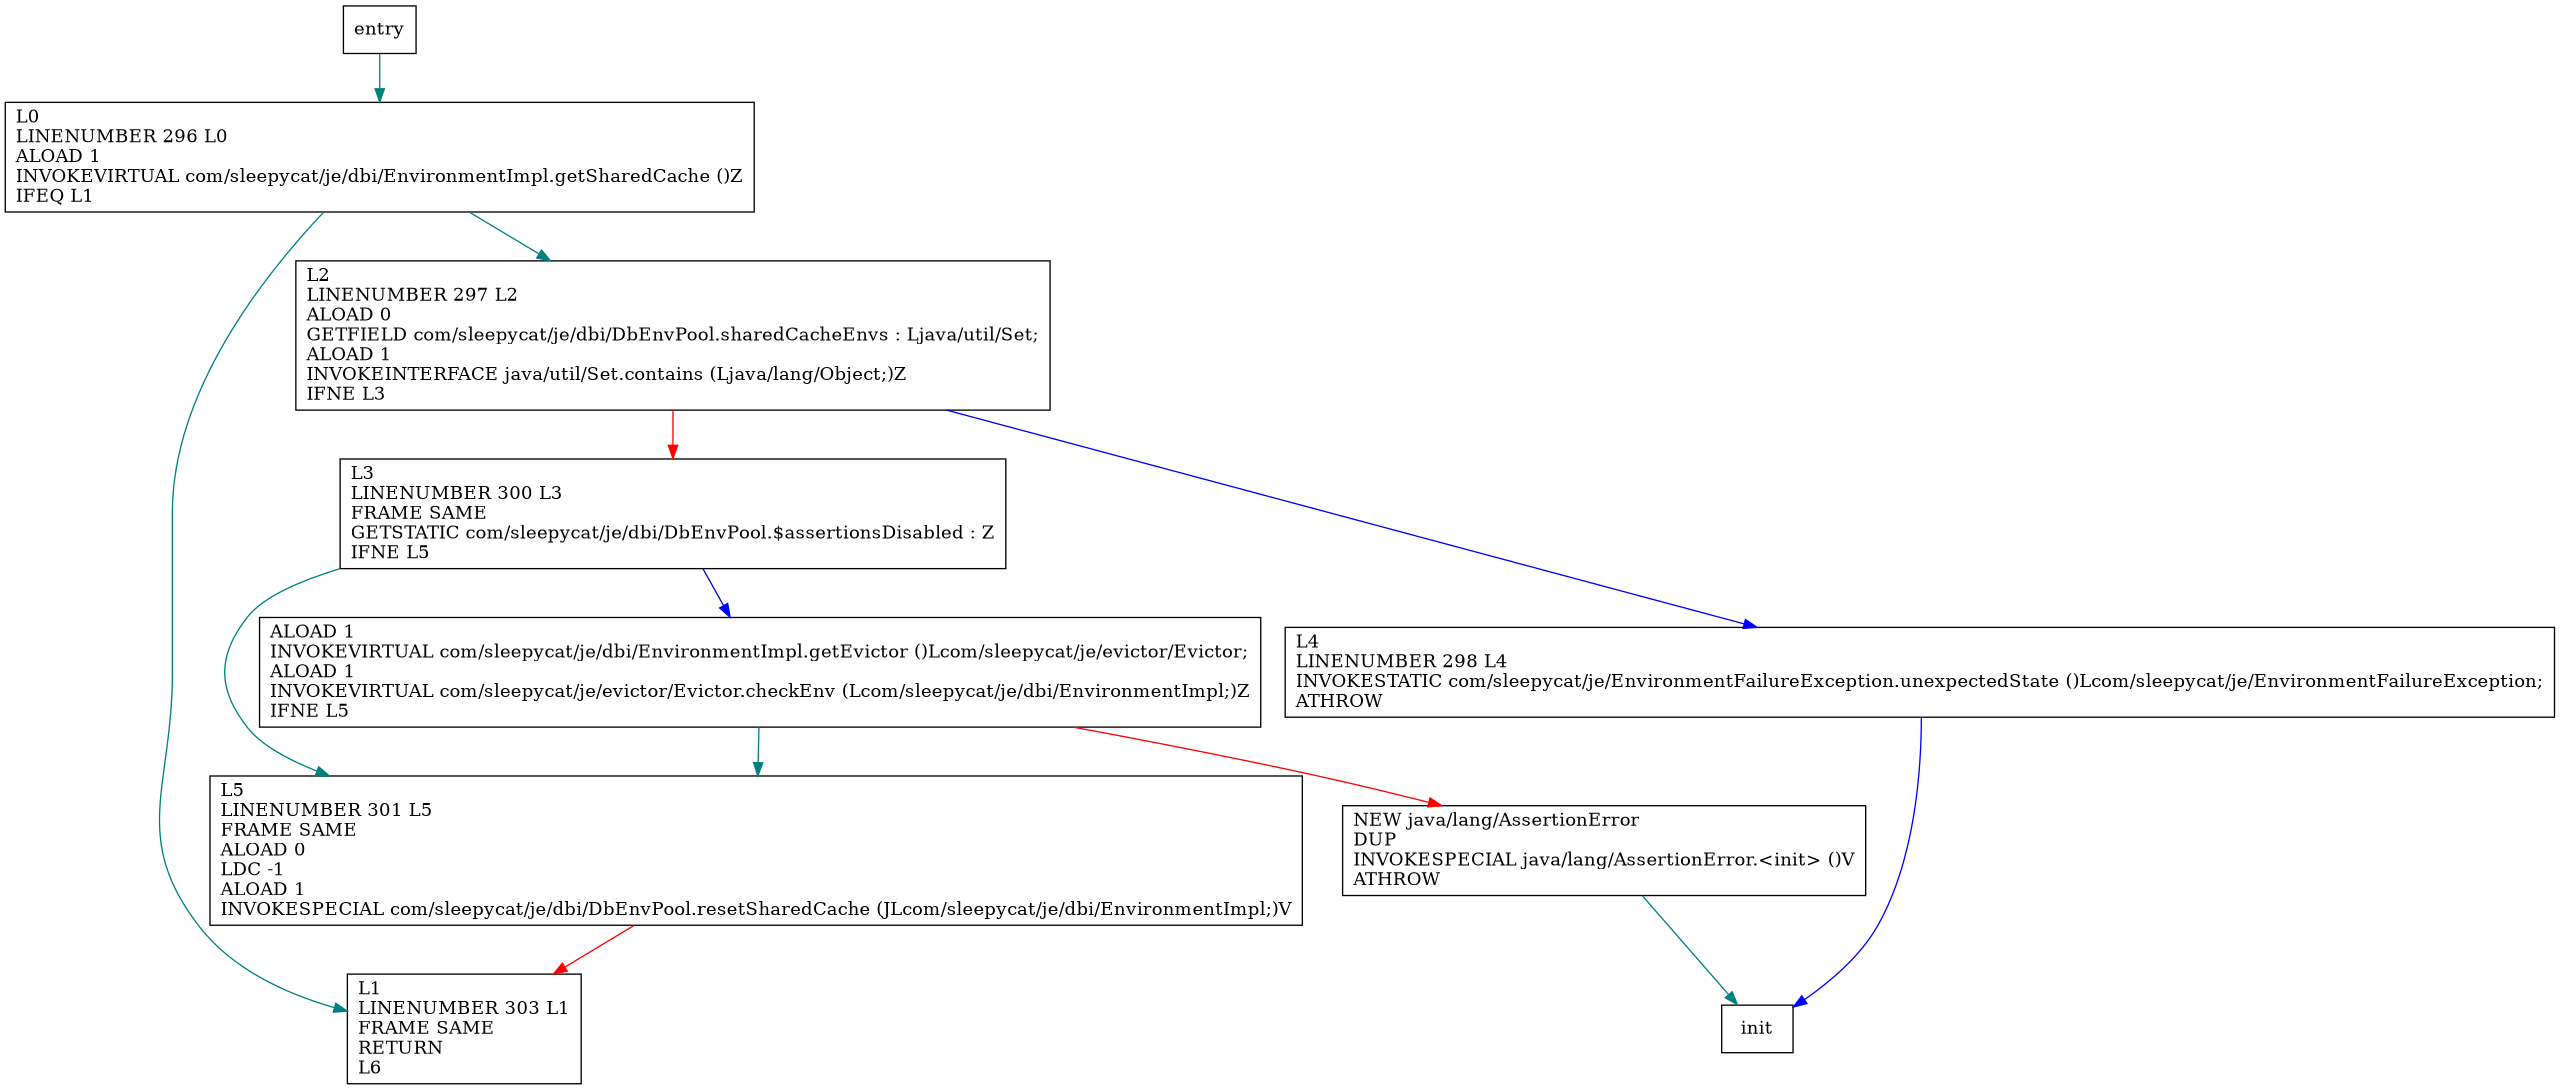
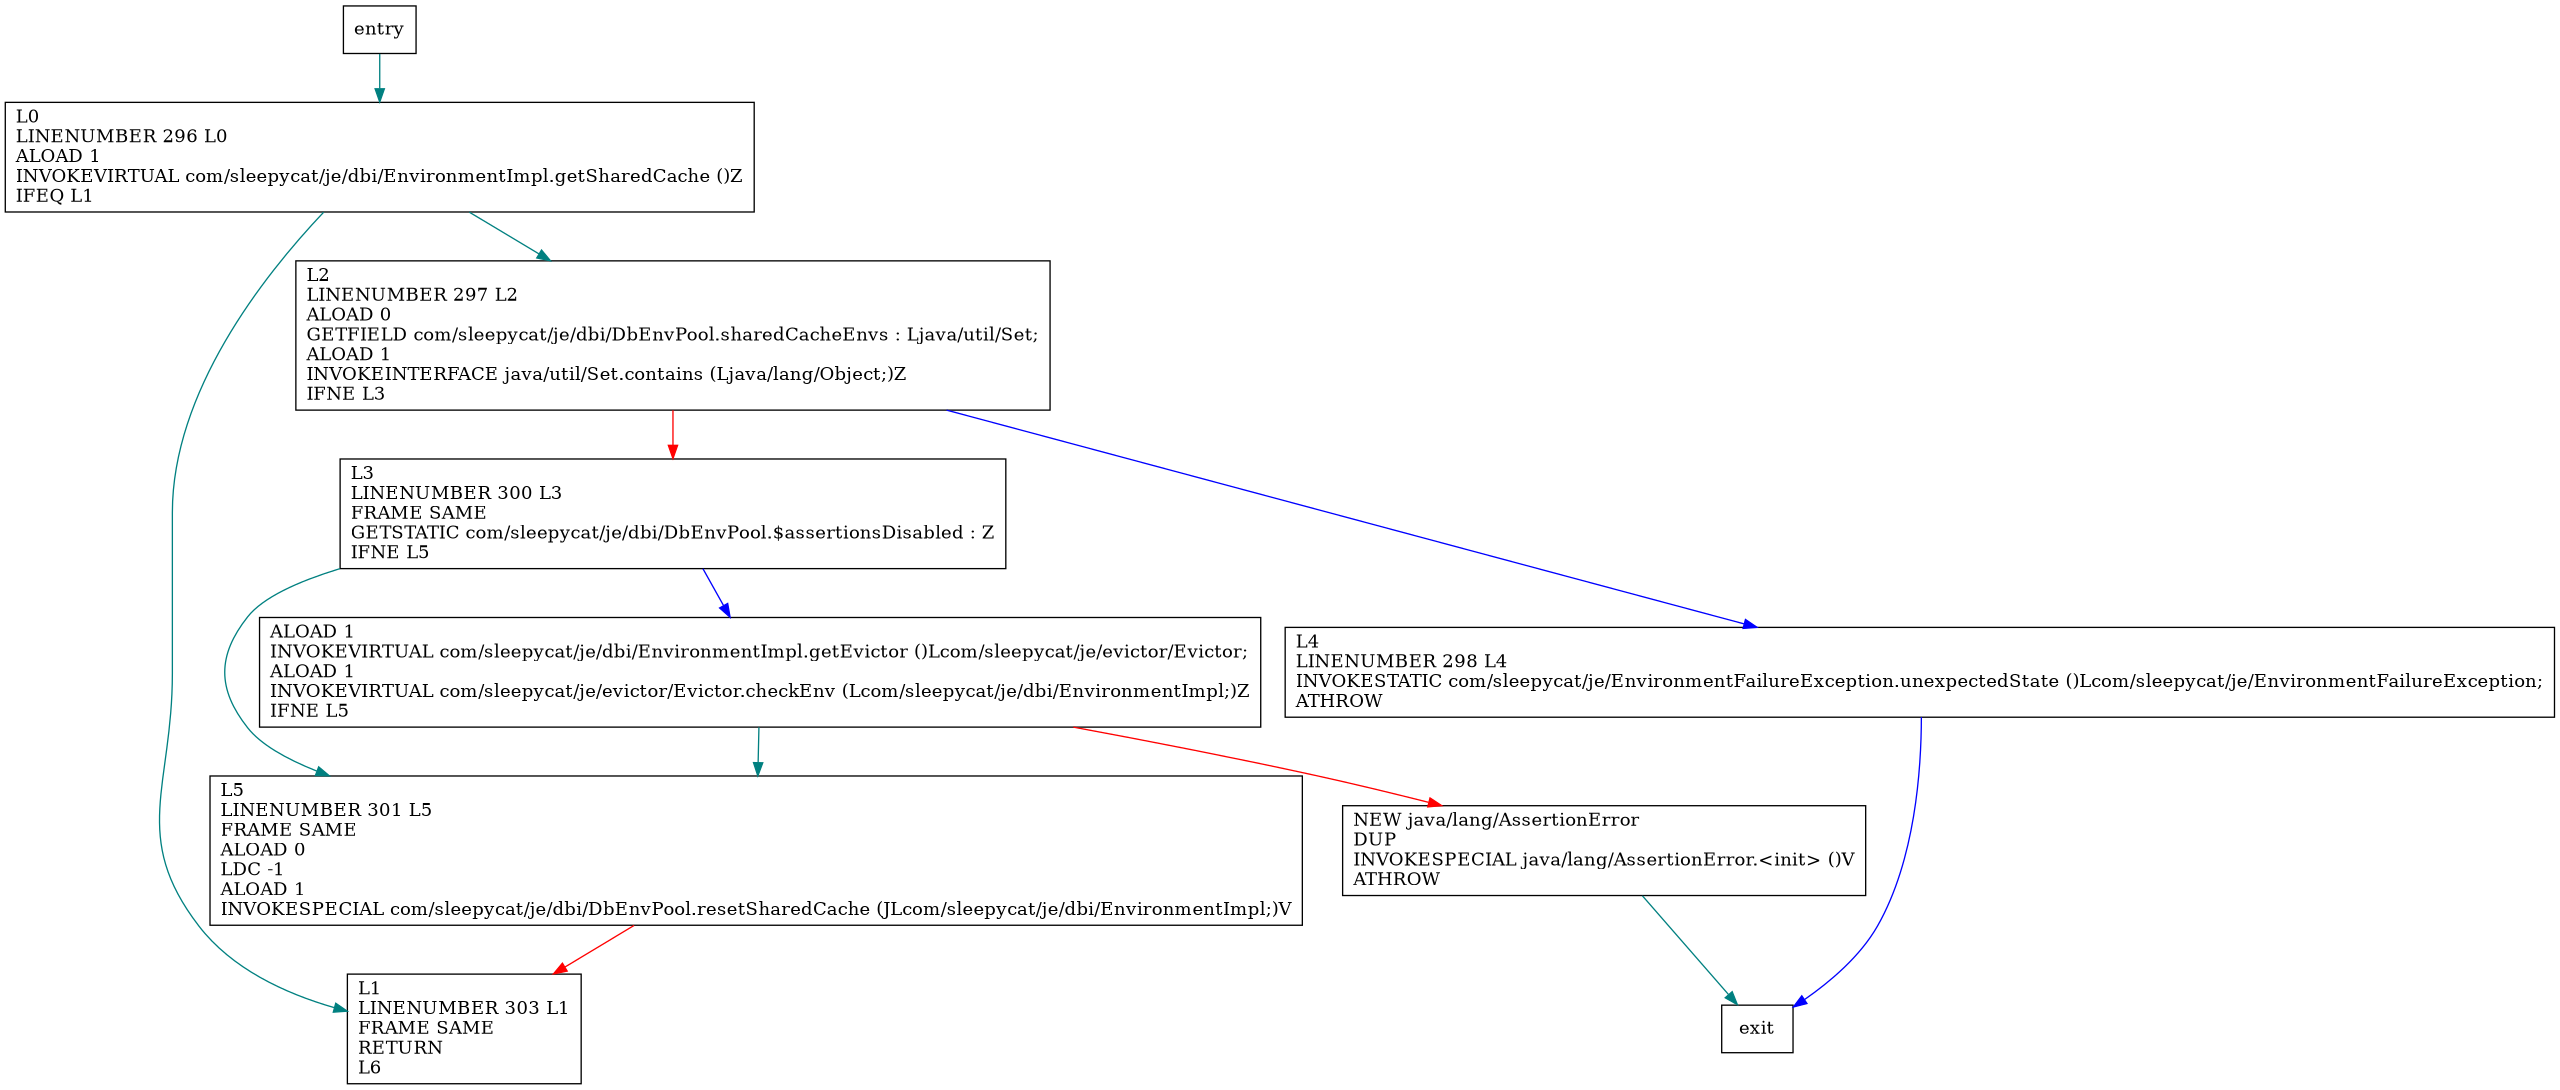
node "init": label "init" -> "exit"
